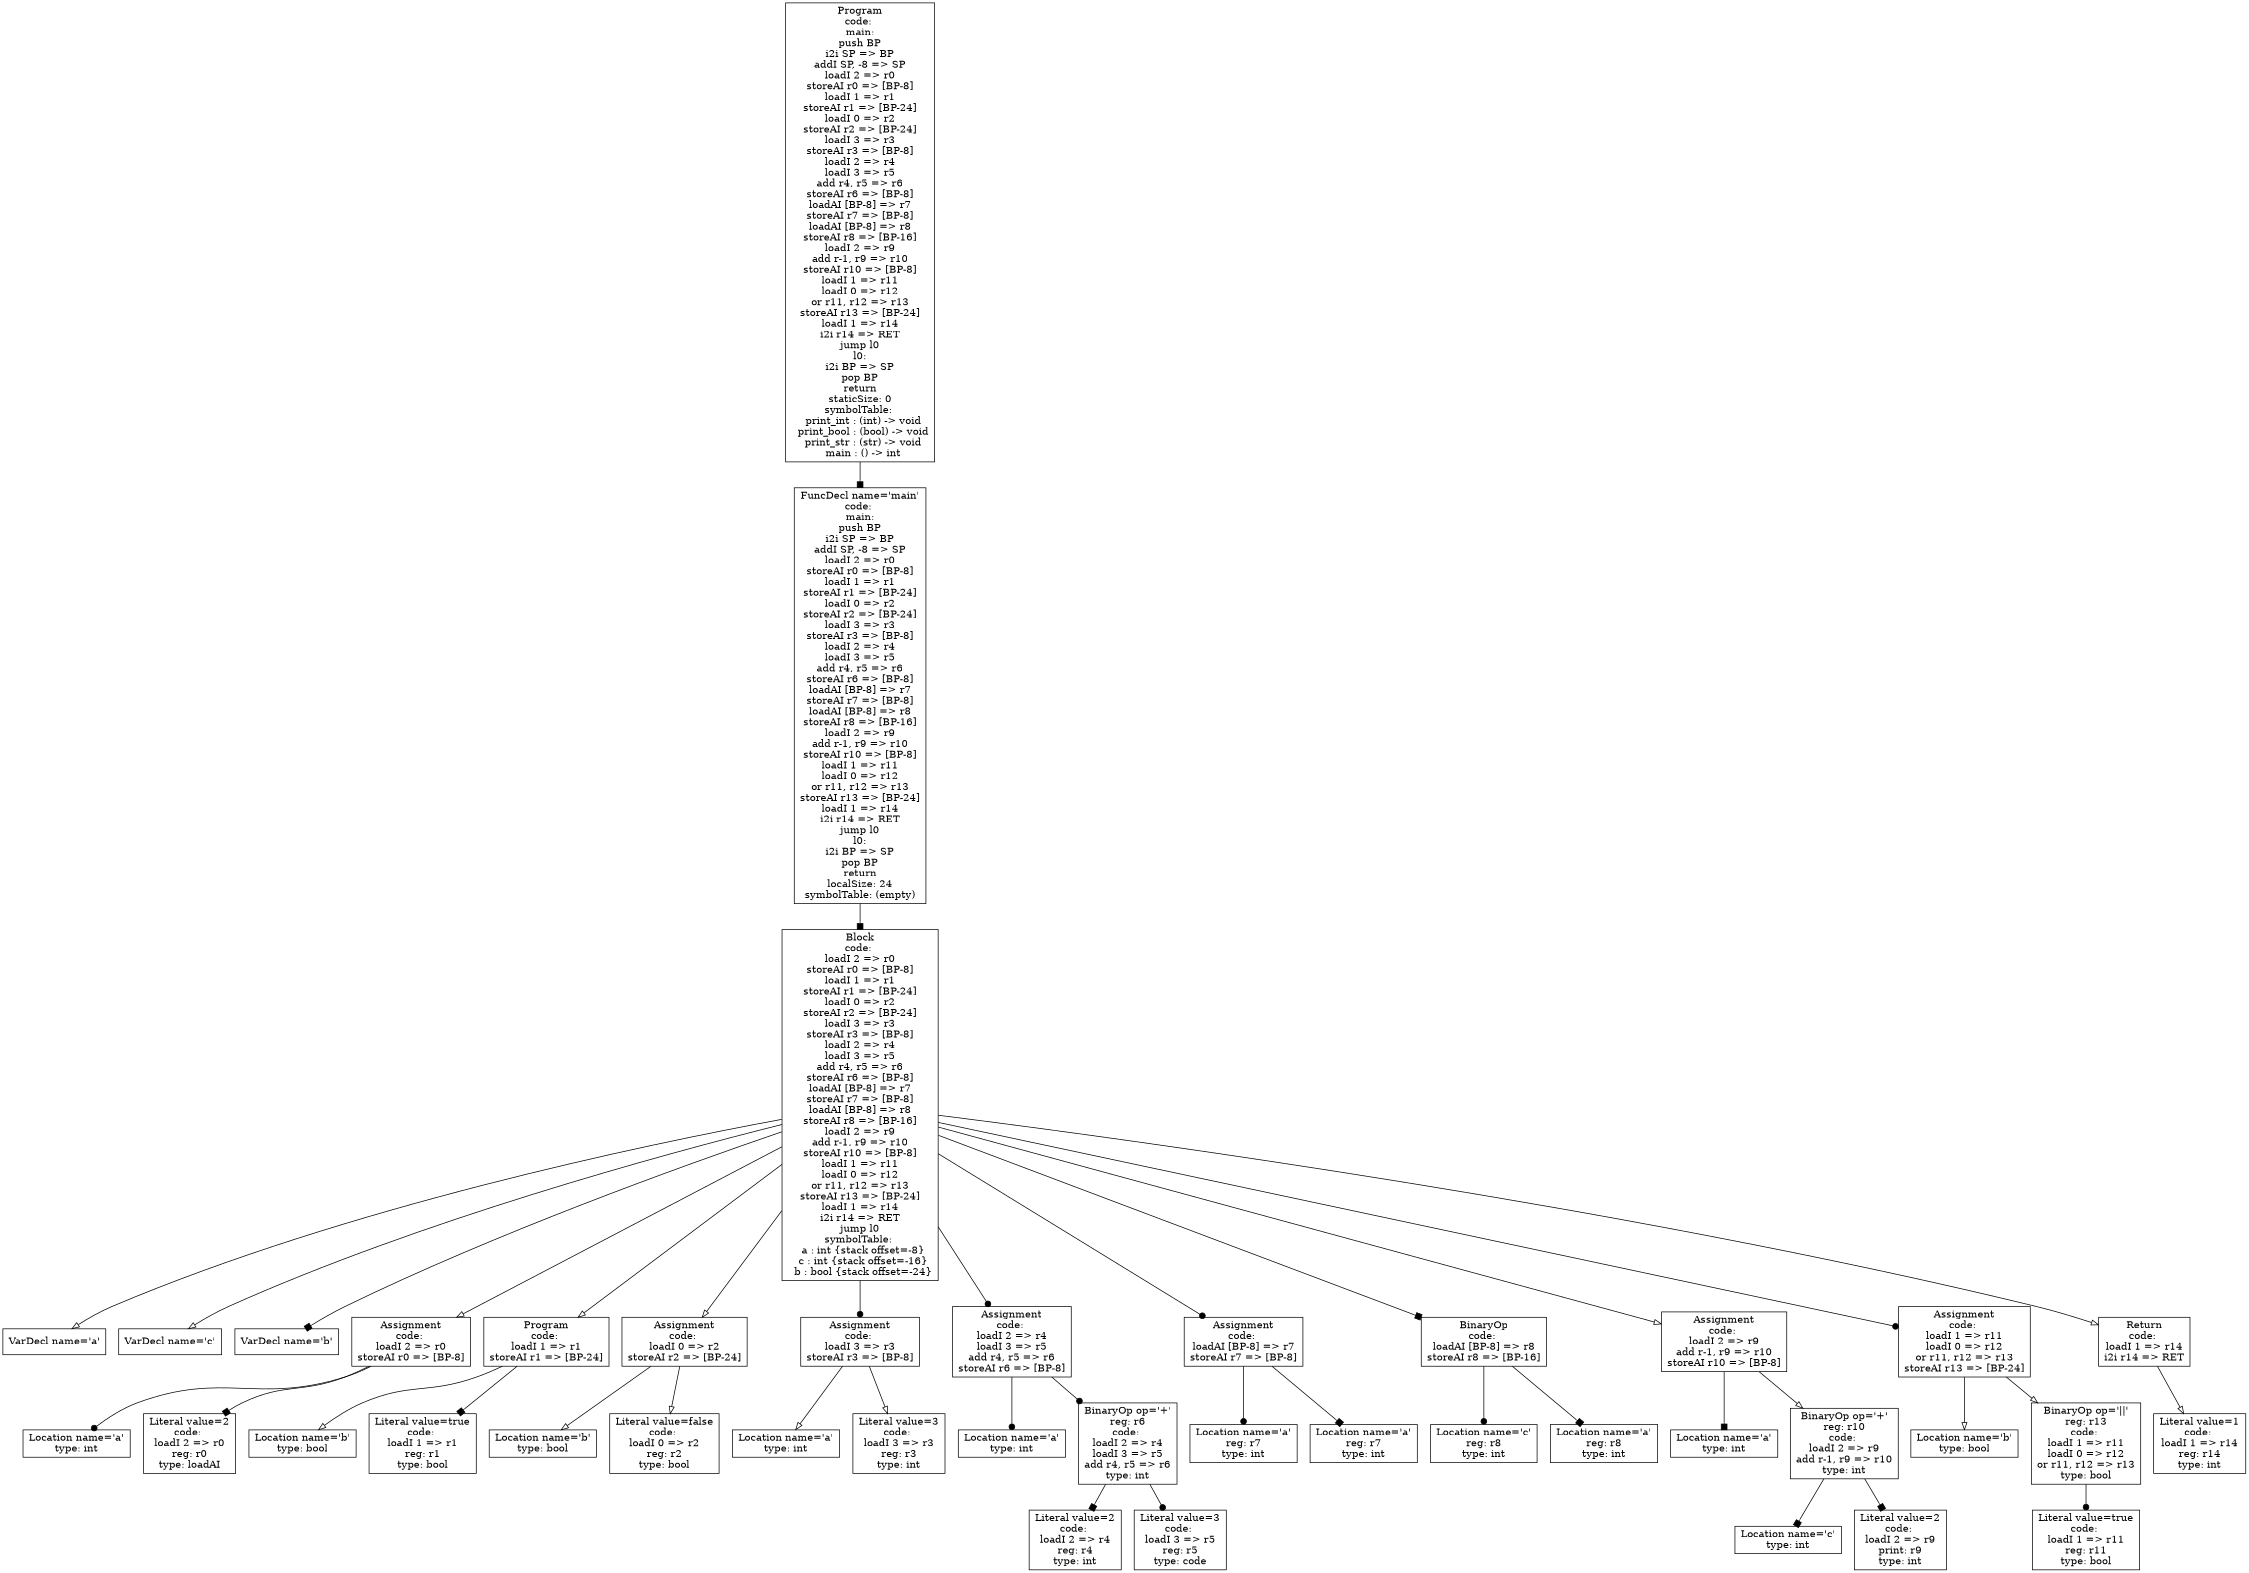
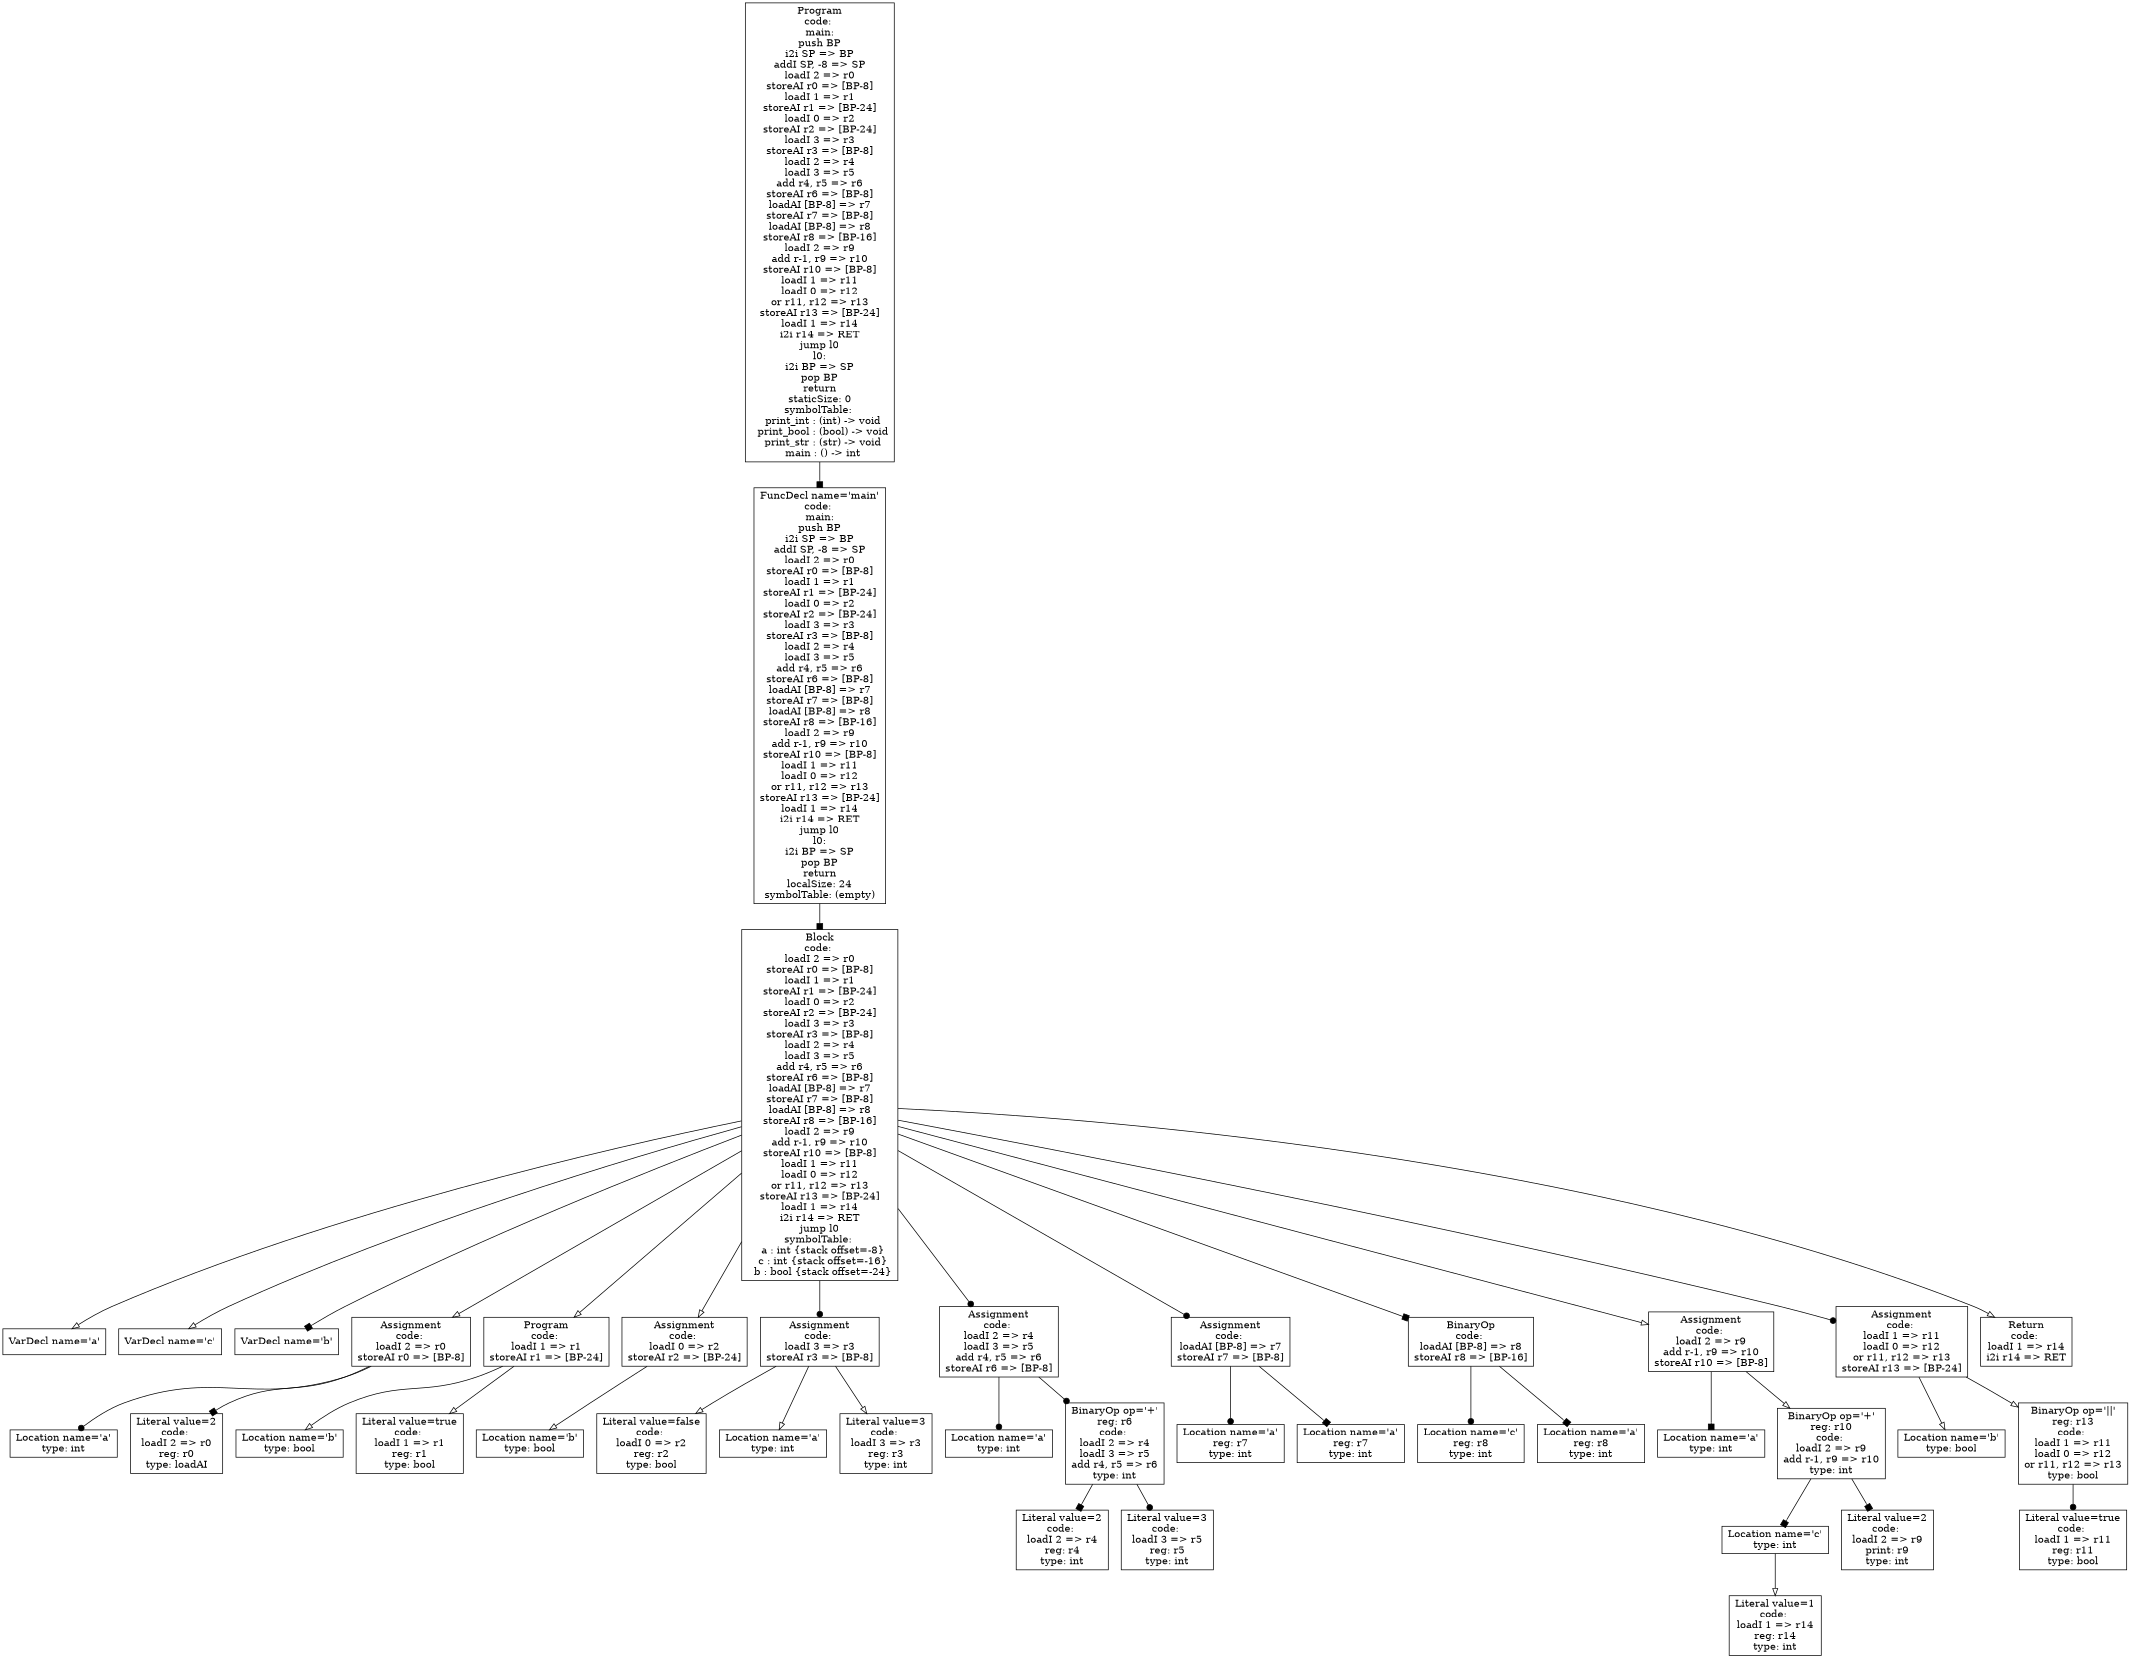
edge "Assignment code: loadI 0 => r2 storeAI r2 => [BP-24]" -> "Literal value=false code: loadI 0 => r2 reg: r2 type: bool": now "Assignment code: loadI 3 => r3 storeAI r3 => [BP-8]" -> "Literal value=false code: loadI 0 => r2 reg: r2 type: bool"
edge "Return code: loadI 1 => r14 i2i r14 => RET" -> "Literal value=1 code: loadI 1 => r14 reg: r14 type: int": now "Location name='c' type: int" -> "Literal value=1 code: loadI 1 => r14 reg: r14 type: int"
edge "Program code: loadI 1 => r1 storeAI r1 => [BP-24]" -> "Literal value=true code: loadI 1 => r1 reg: r1 type: bool": arrowhead box -> onormal
node "Literal value=3 code: loadI 3 => r5 reg: r5 type: code": label "Literal value=3 code: loadI 3 => r5 reg: r5 type: code" -> "Literal value=3 code: loadI 3 => r5 reg: r5 type: int"
